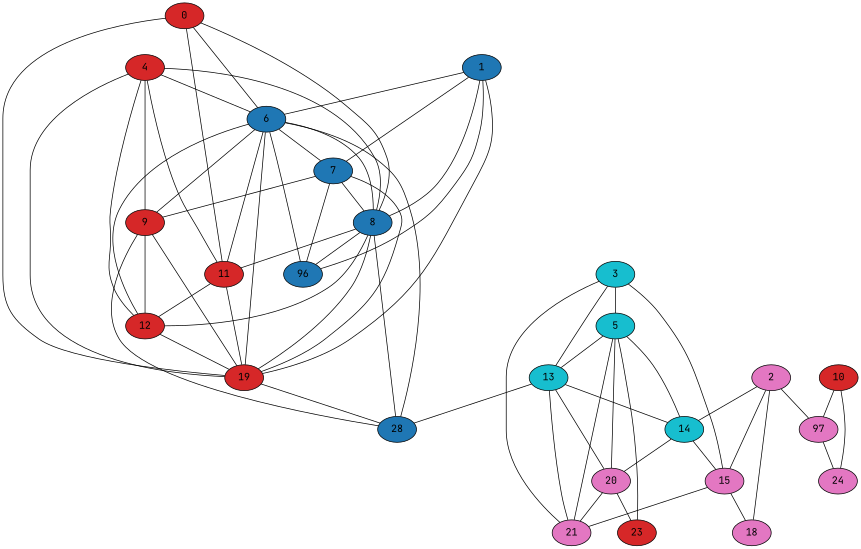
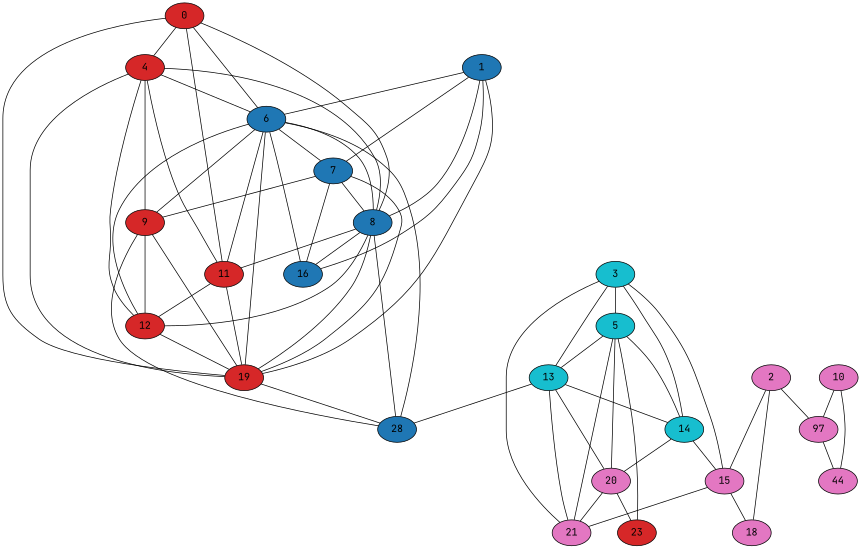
edge "0" -- "4": added
node "96": label "96" -> "16"
node "10": fillcolor #d62728 -> #e377c2
edge "2" -- "14": now "3" -- "14"
node "24": label "24" -> "44"
